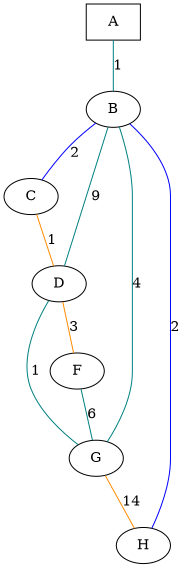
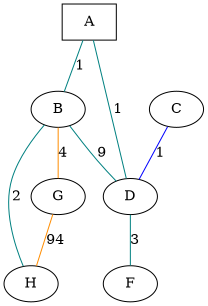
edge "B" -- "C": removed, label "2"
edge "C" -- "D": color darkorange -> blue
edge "B" -- "G": color teal -> darkorange
edge "B" -- "H": color blue -> teal
edge "D" -- "F": color darkorange -> teal
edge "D" -- "G": now "D" -- "A"
edge "F" -- "G": removed, label "6"
edge "G" -- "H": label "14" -> "94"
